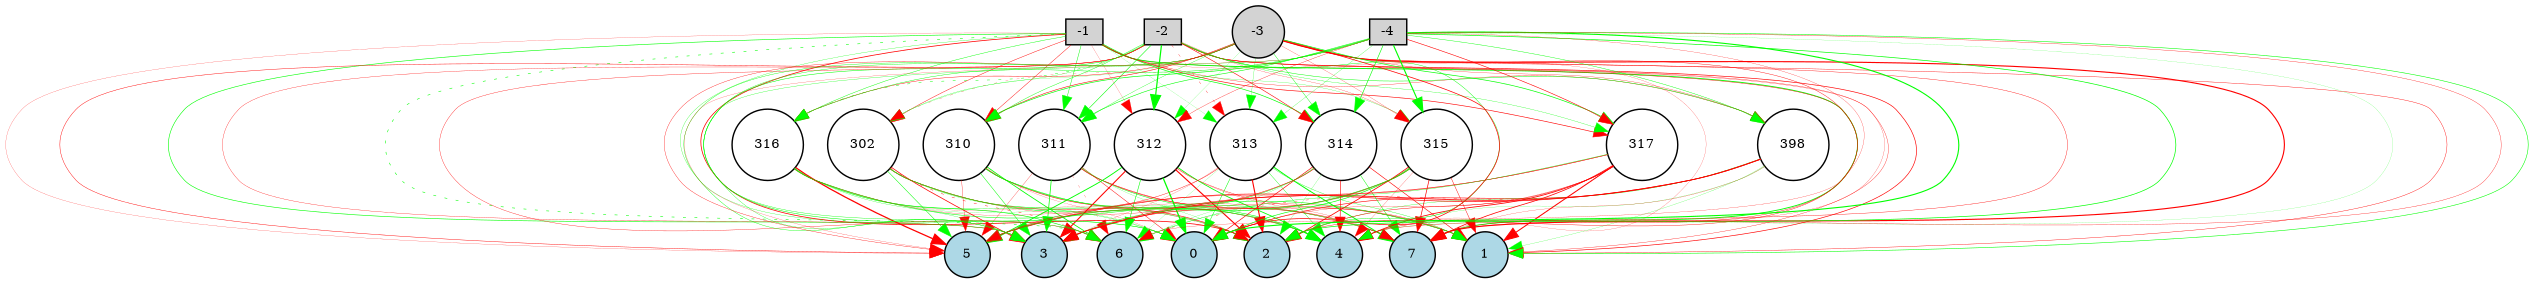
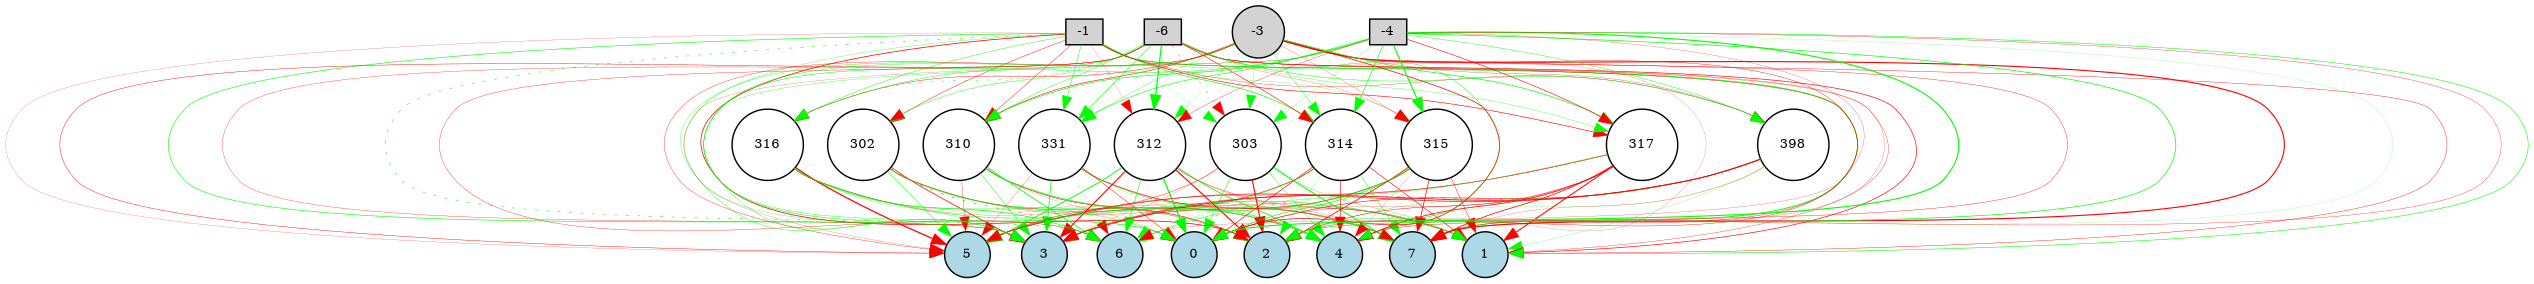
node "-2": label "-2" -> "-6"
node "311": label "311" -> "331"
node "313": label "313" -> "303"
